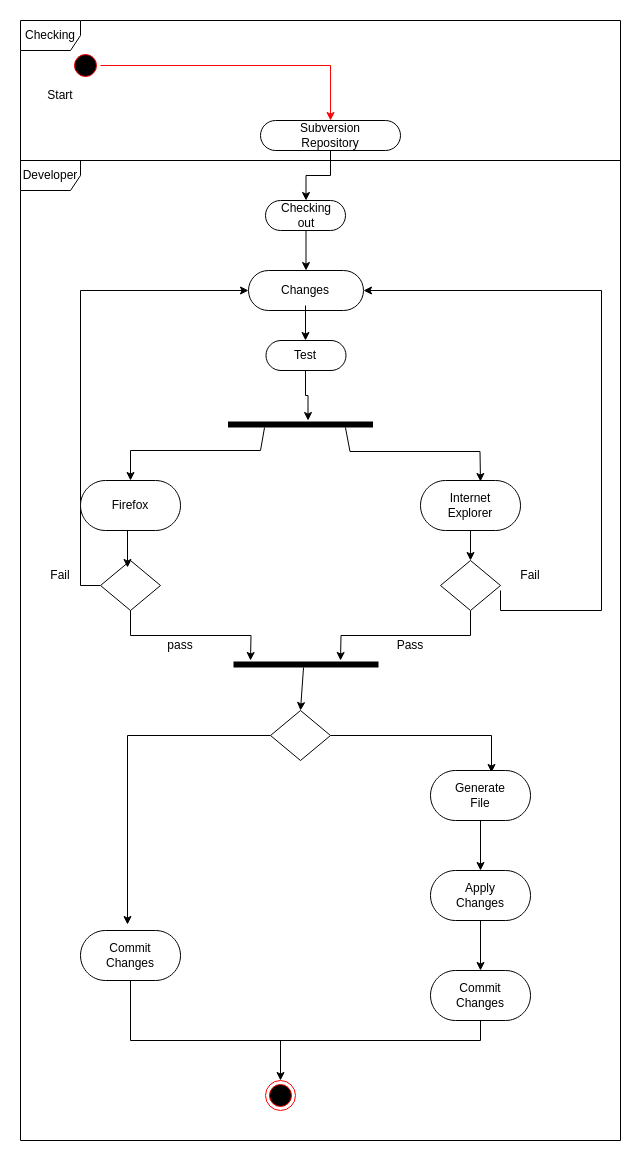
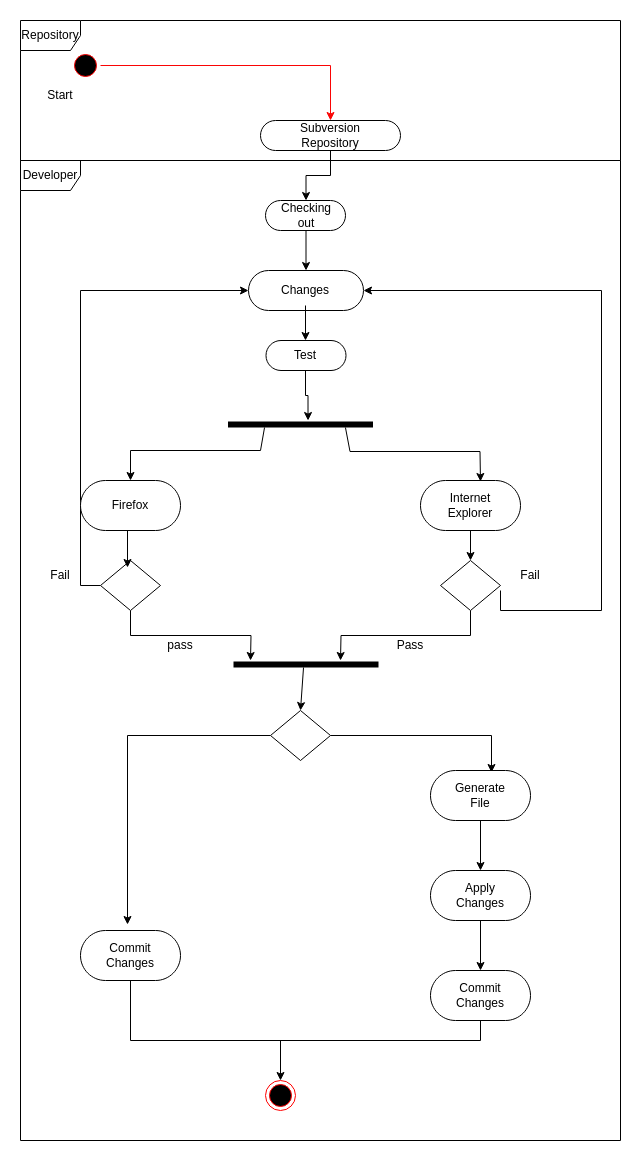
node "Checking": label "Checking" -> "Repository"
